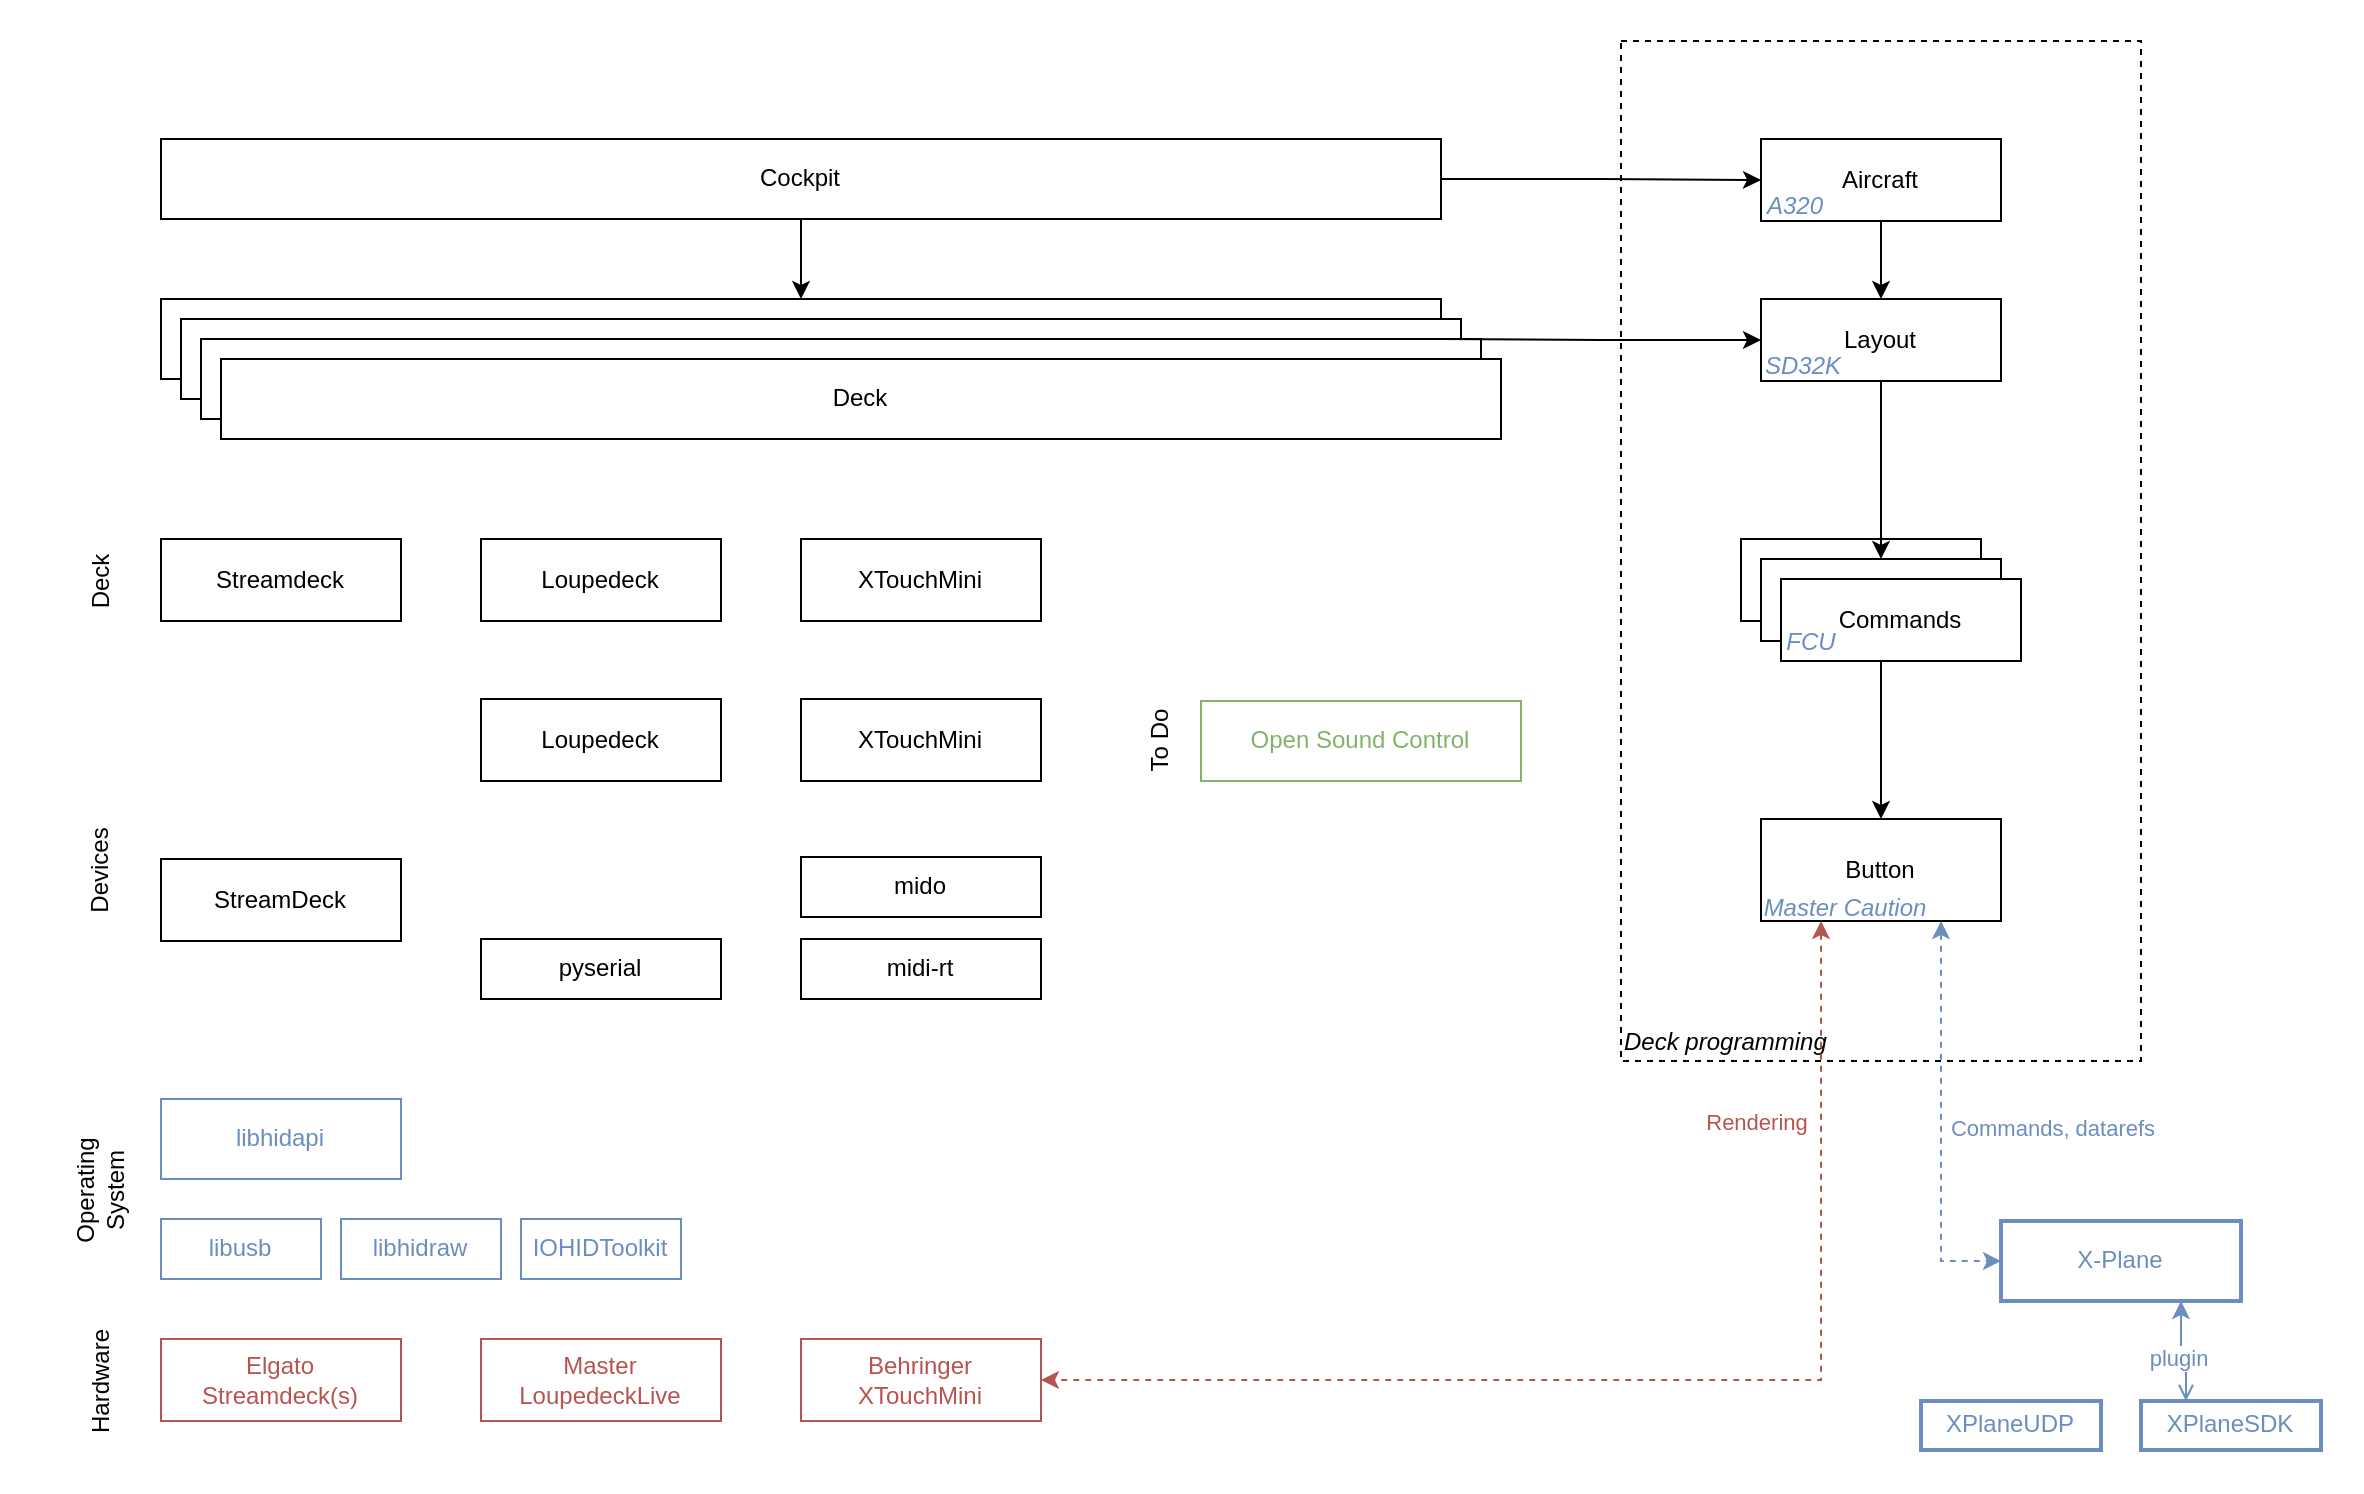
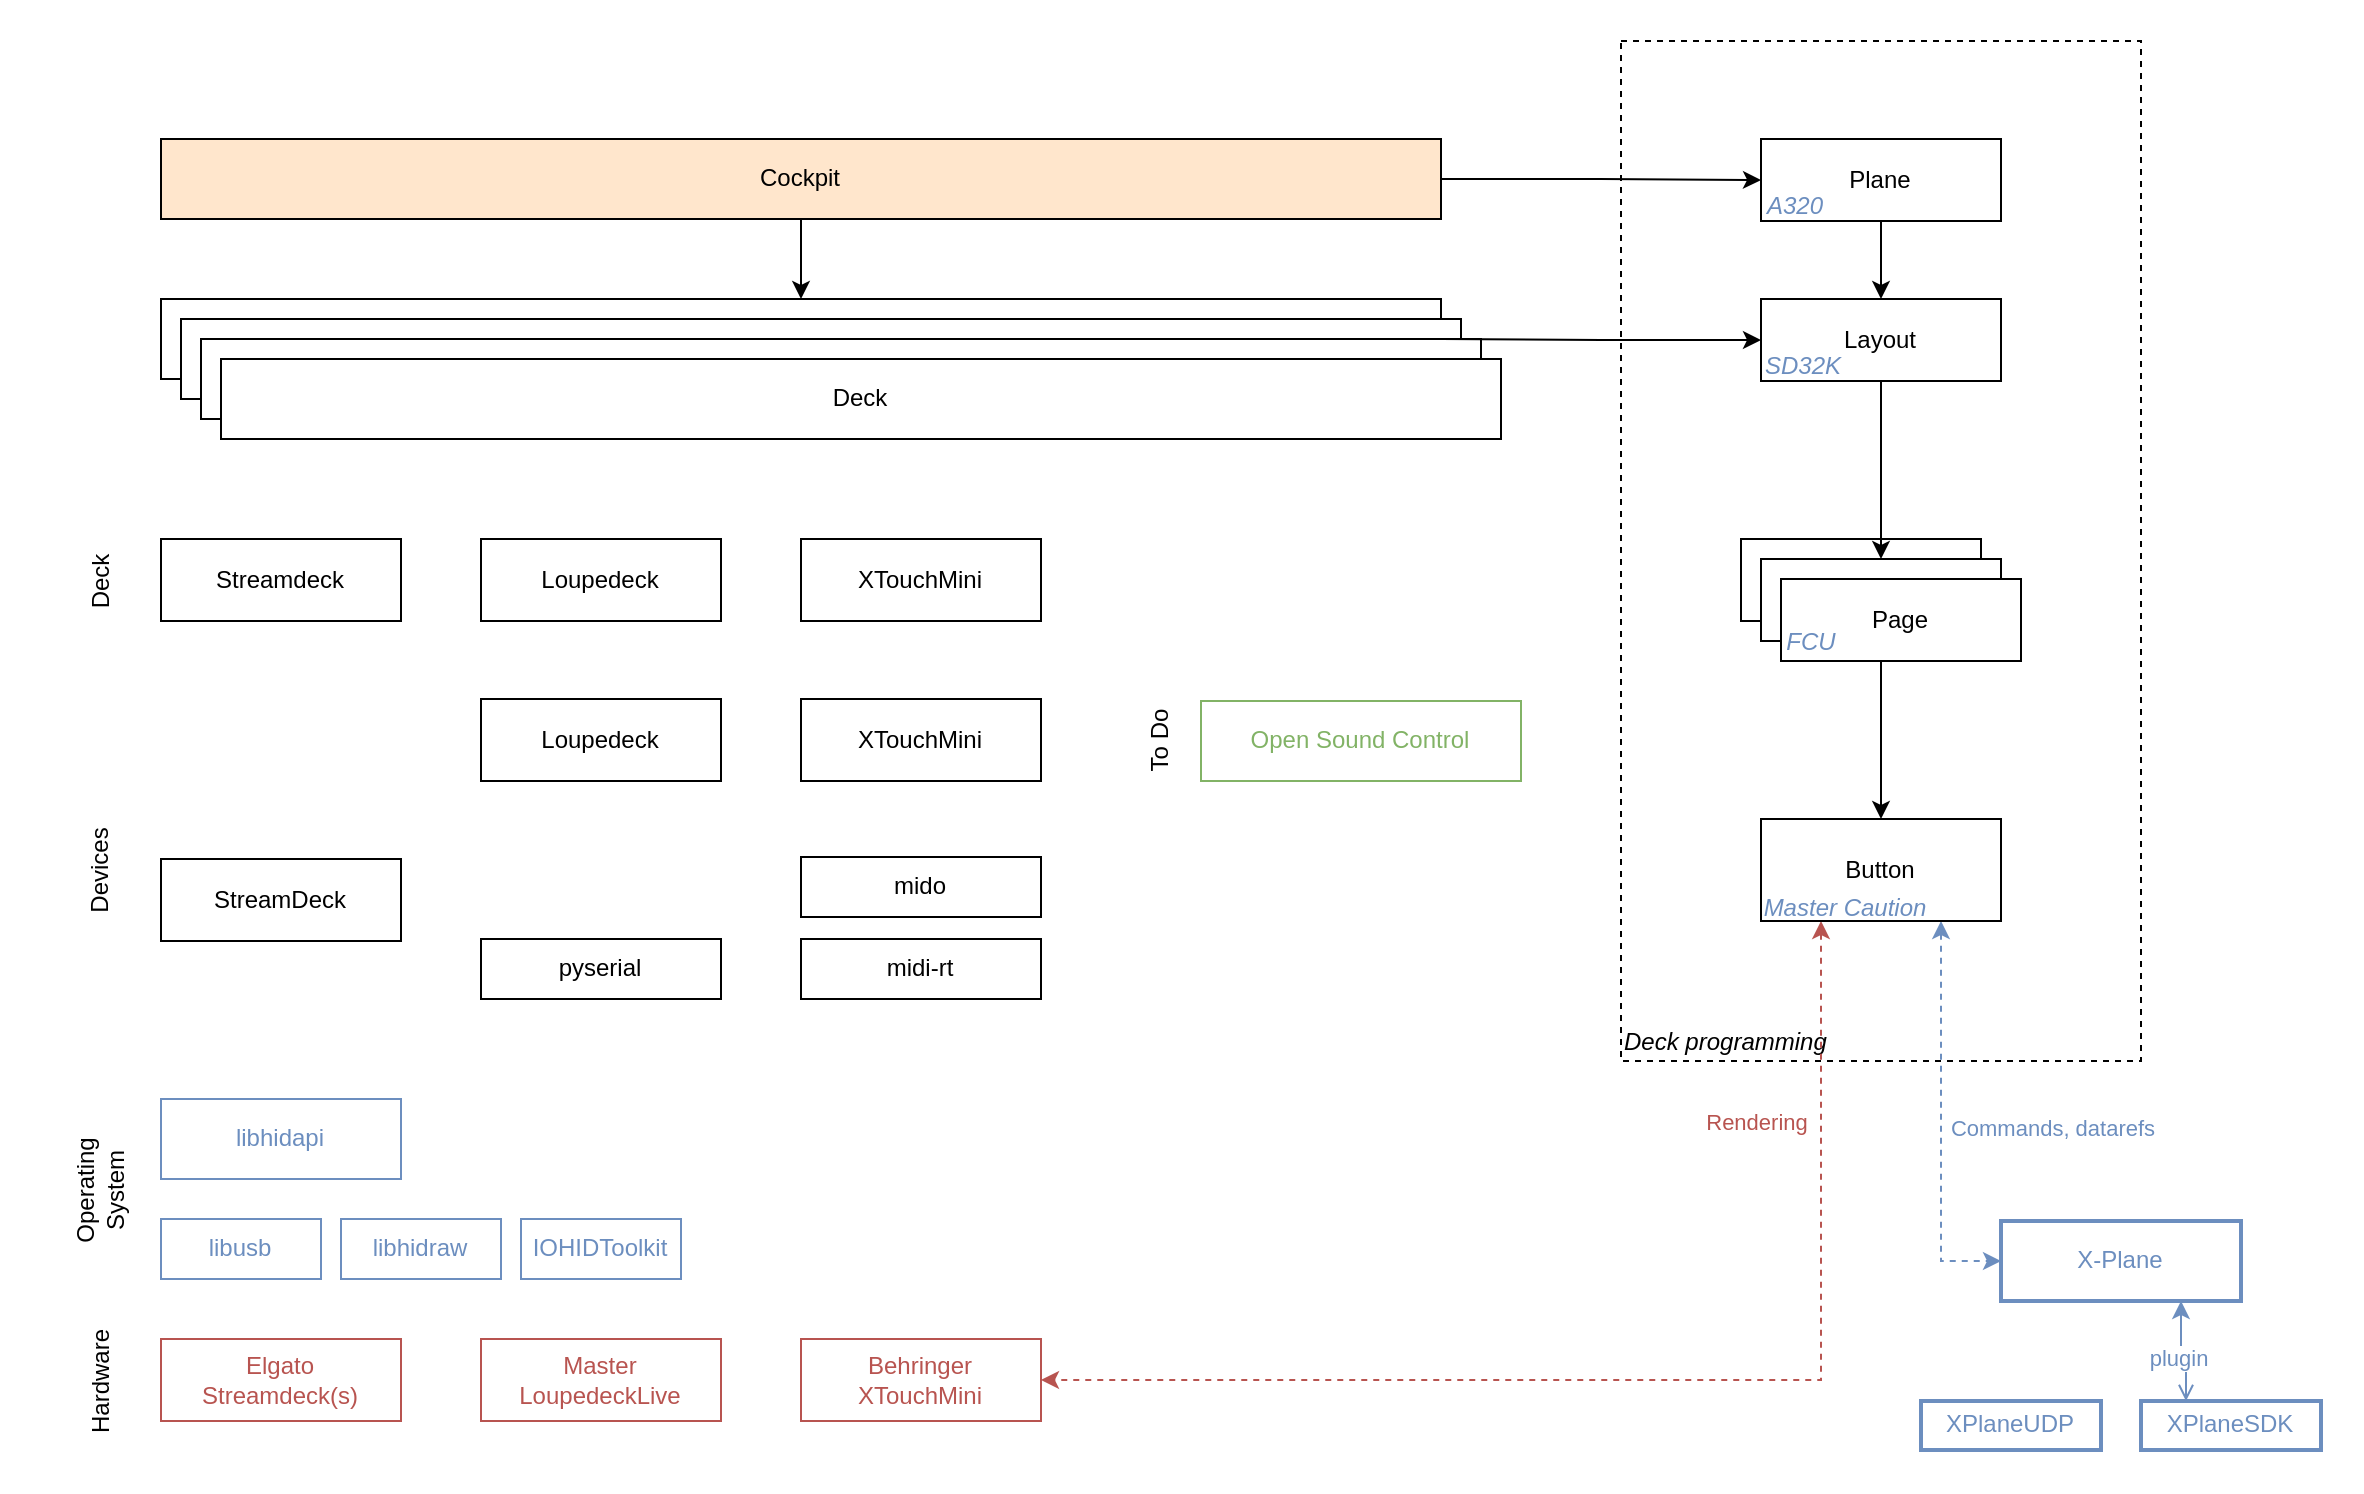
node "Cockpit": fillcolor #ffffff -> #ffe6cc
node "Aircraft": label "Aircraft" -> "Plane"
node "Commands": label "Commands" -> "Page"
